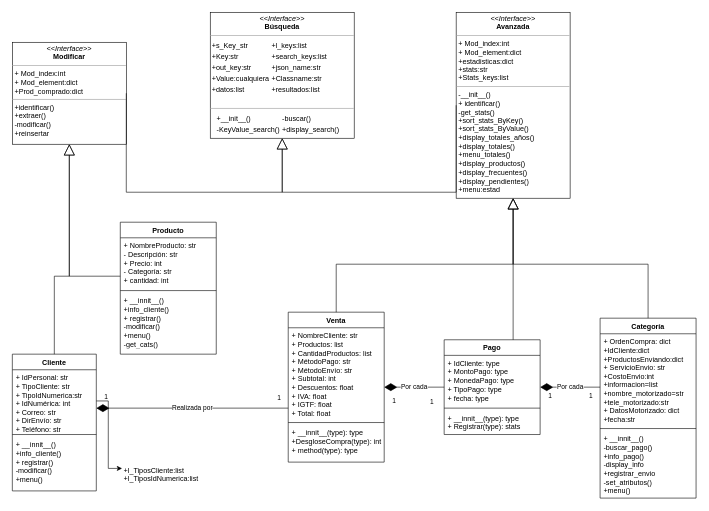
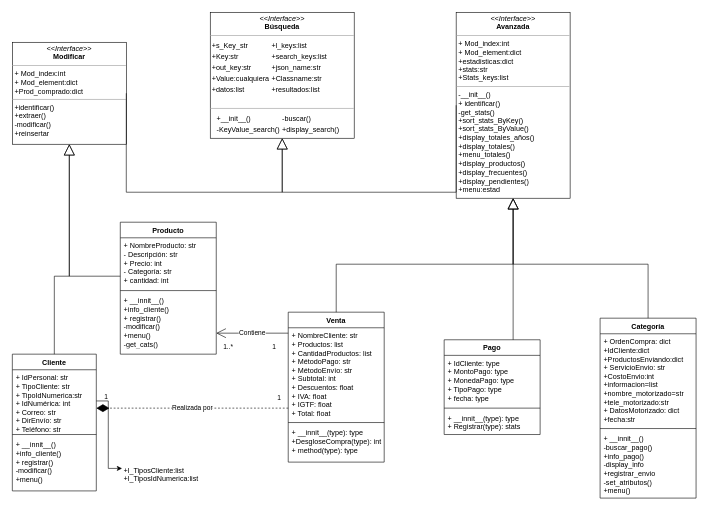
edge "Venta" -> "Producto": added, labels "1", "Contiene", "1..*"
edge "Pago" -> "Venta": removed, labels "1", "Por cada", "1"
edge "Categoría" -> "Pago": removed, labels "1", "Por cada", "1"
edge "Venta" -> "Cliente": style solid -> dashed
